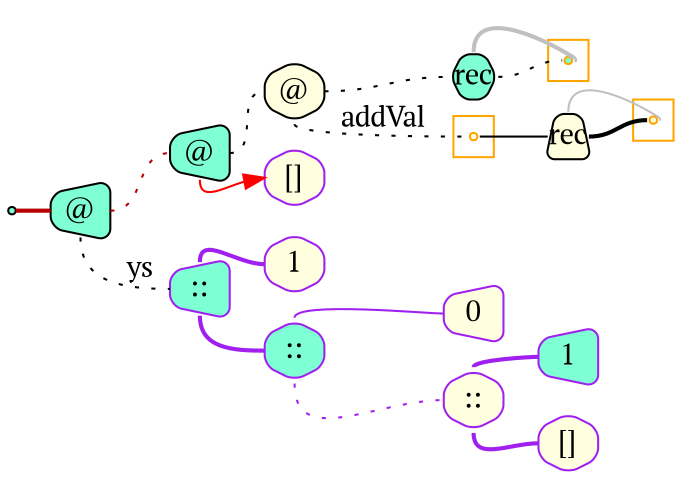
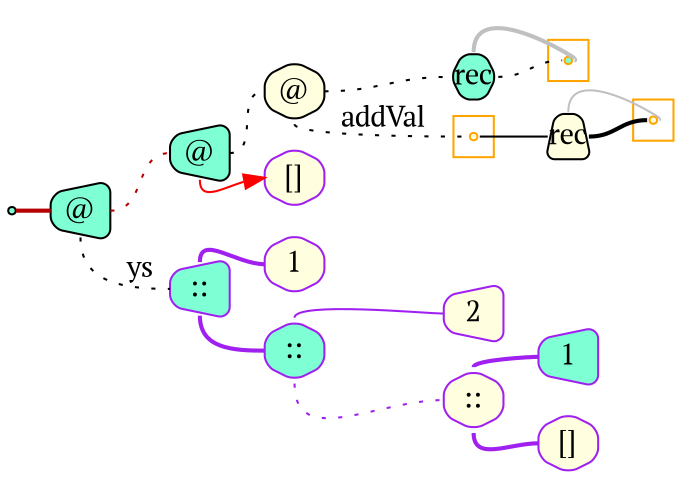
node "0": label "0" -> "2"
